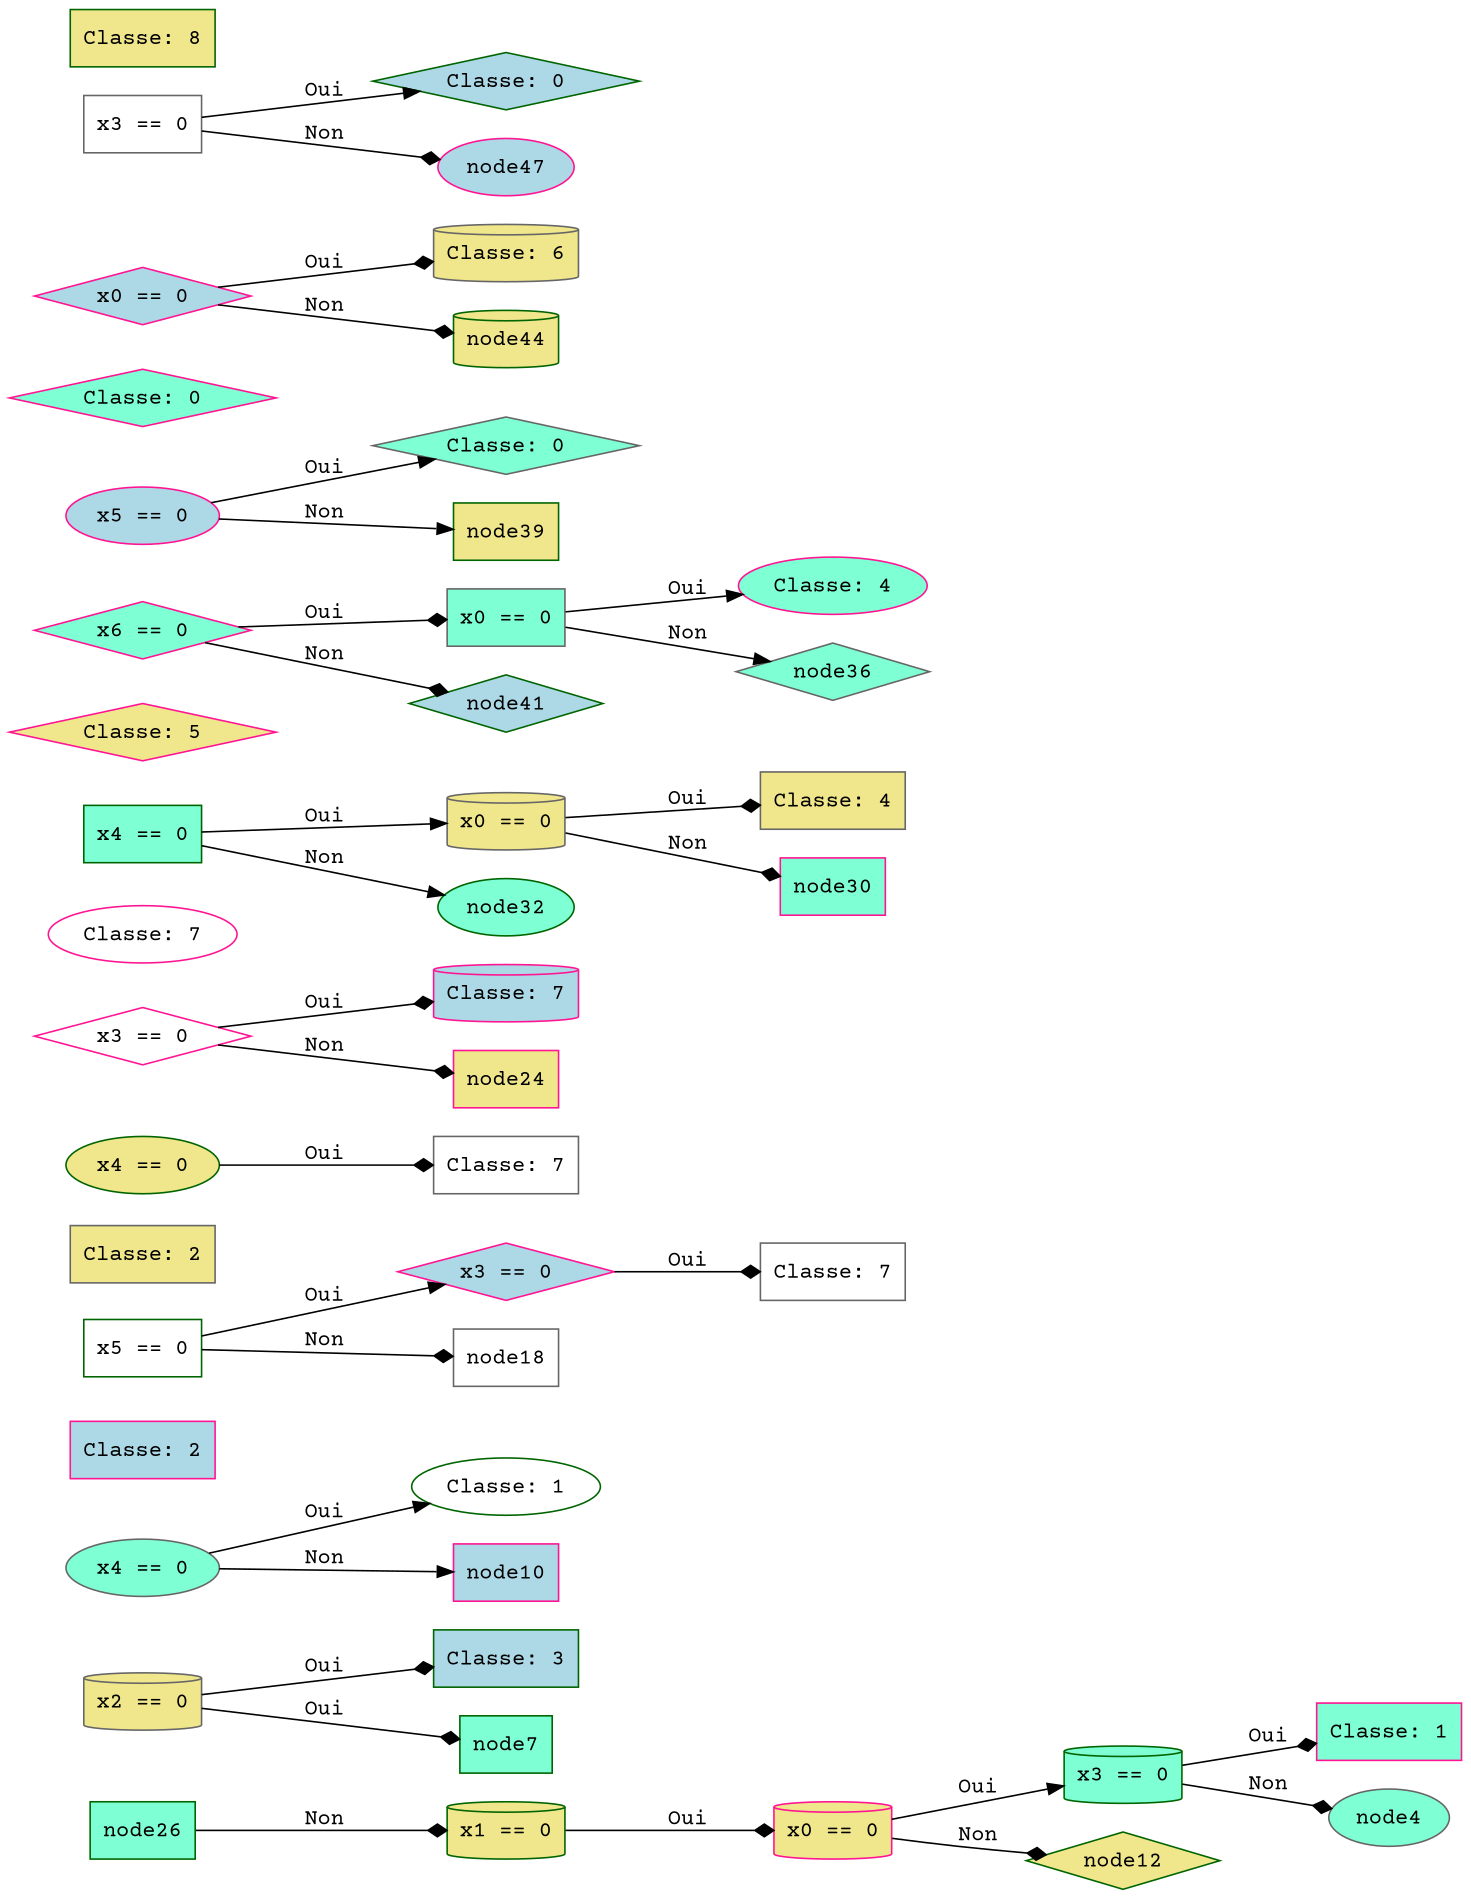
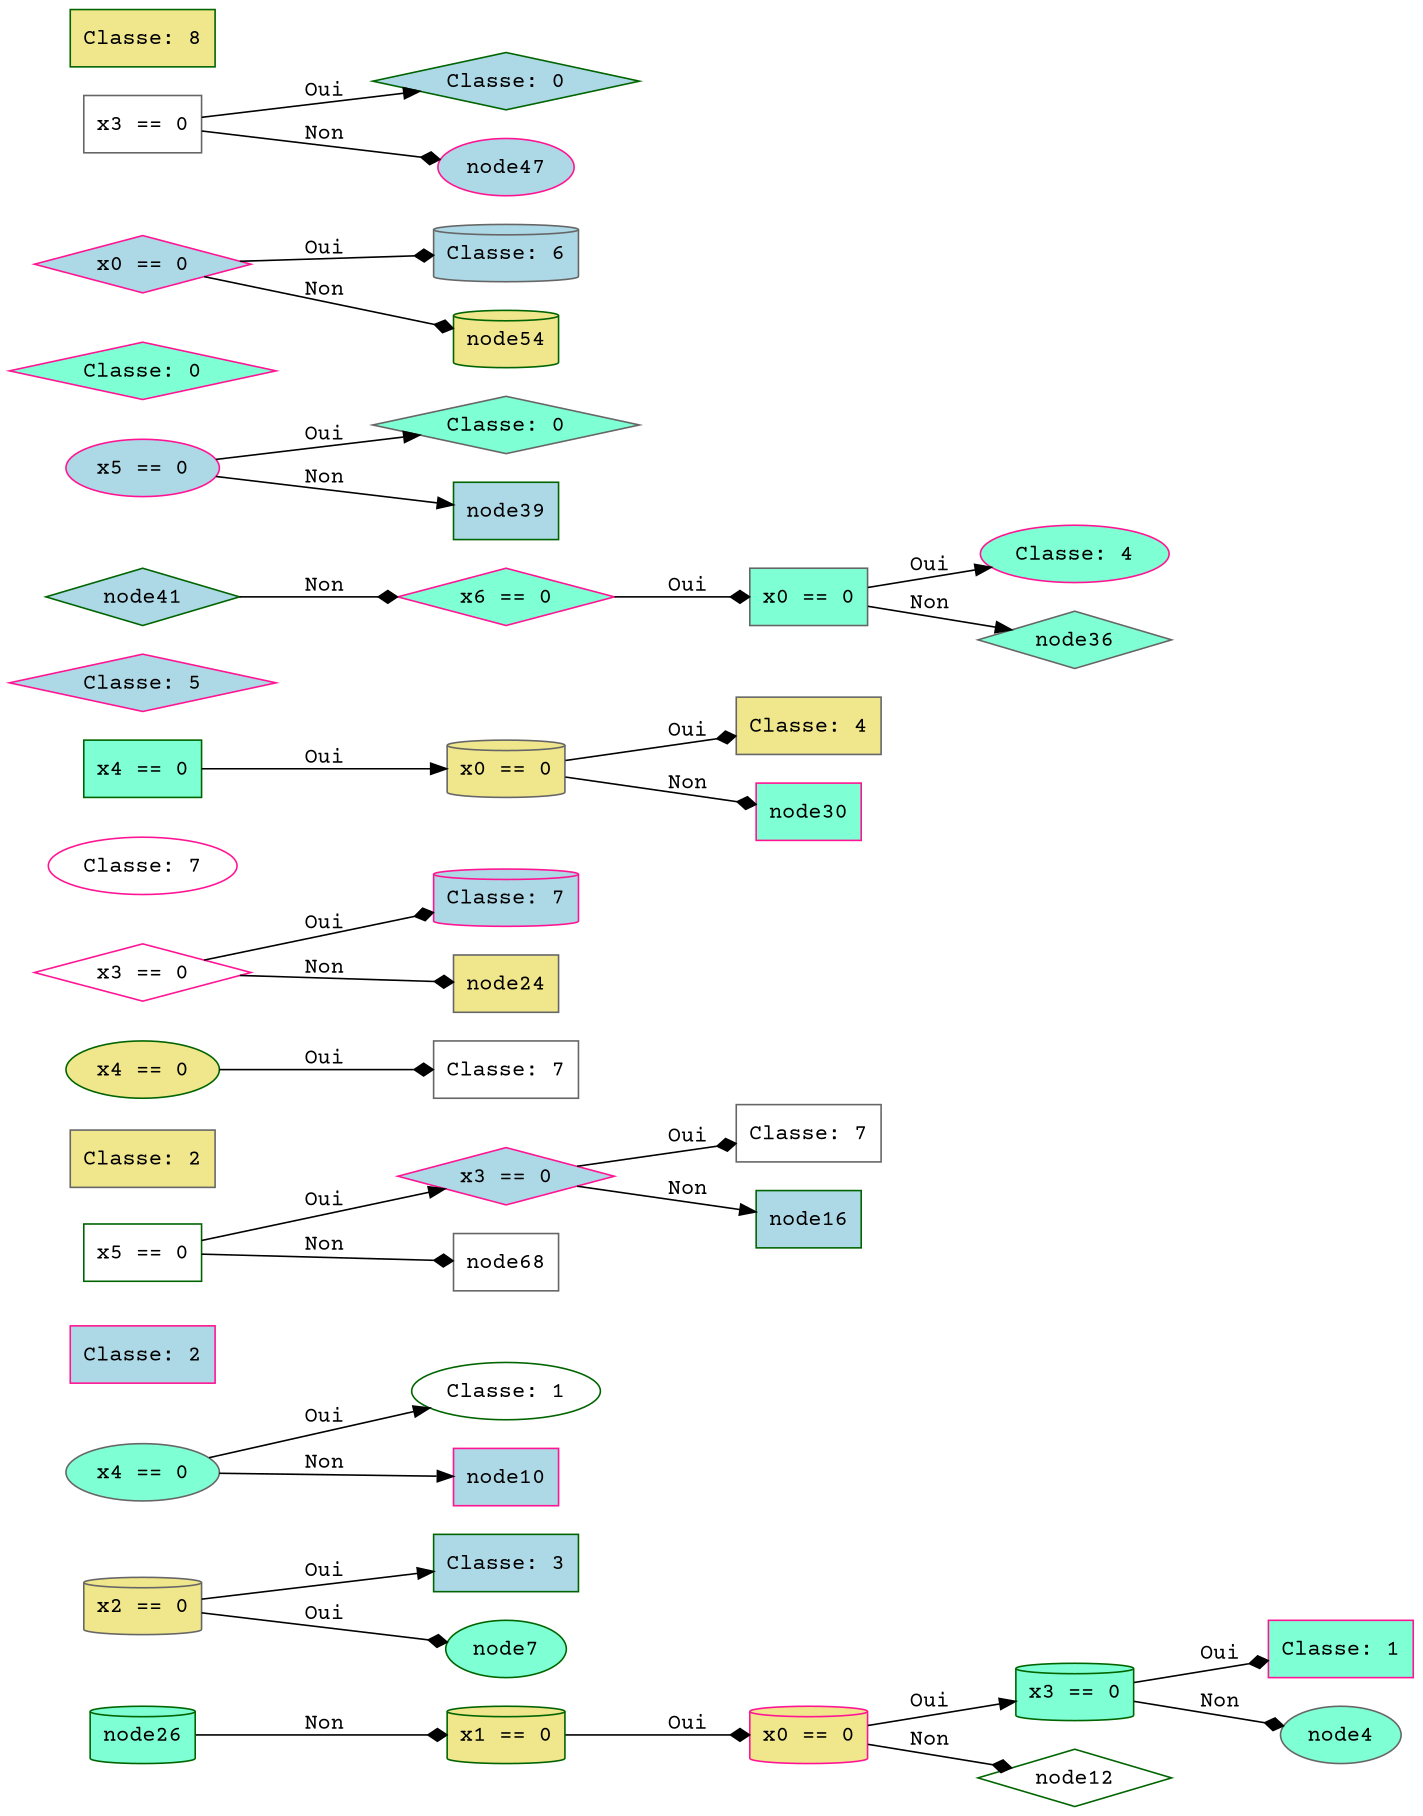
node "Classe: 6": fillcolor khaki -> lightblue
node "node44": label "node44" -> "node54"
node "node39": fillcolor khaki -> lightblue
edge "x6 == 0" -> "node41": reversed
node "Classe: 5": fillcolor khaki -> lightblue
node "node32": removed
node "node24": color deeppink -> gray40
node "node16": added
node "node18": label "node18" -> "node68"
edge "x2 == 0" -> "Classe: 3": arrowhead diamond -> normal
node "node7": shape box -> ellipse
node "node26": shape box -> cylinder
node "node12": fillcolor khaki -> white
